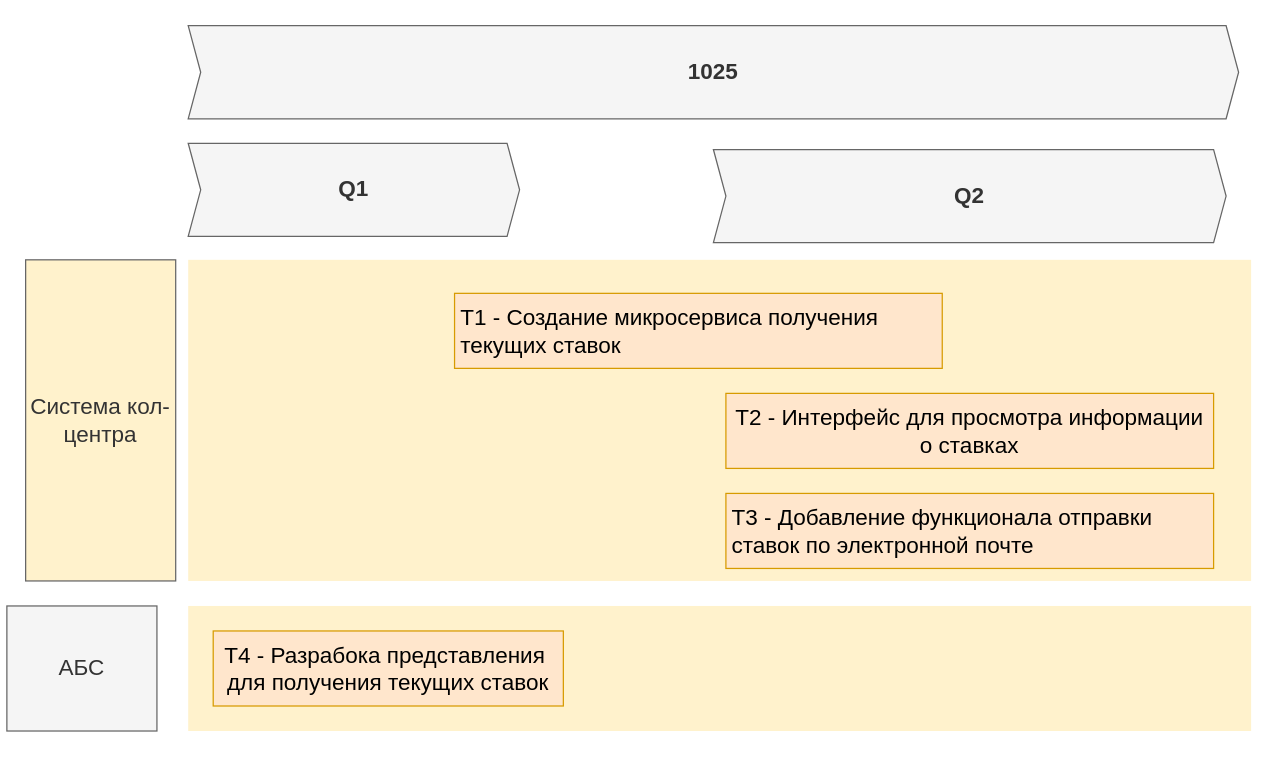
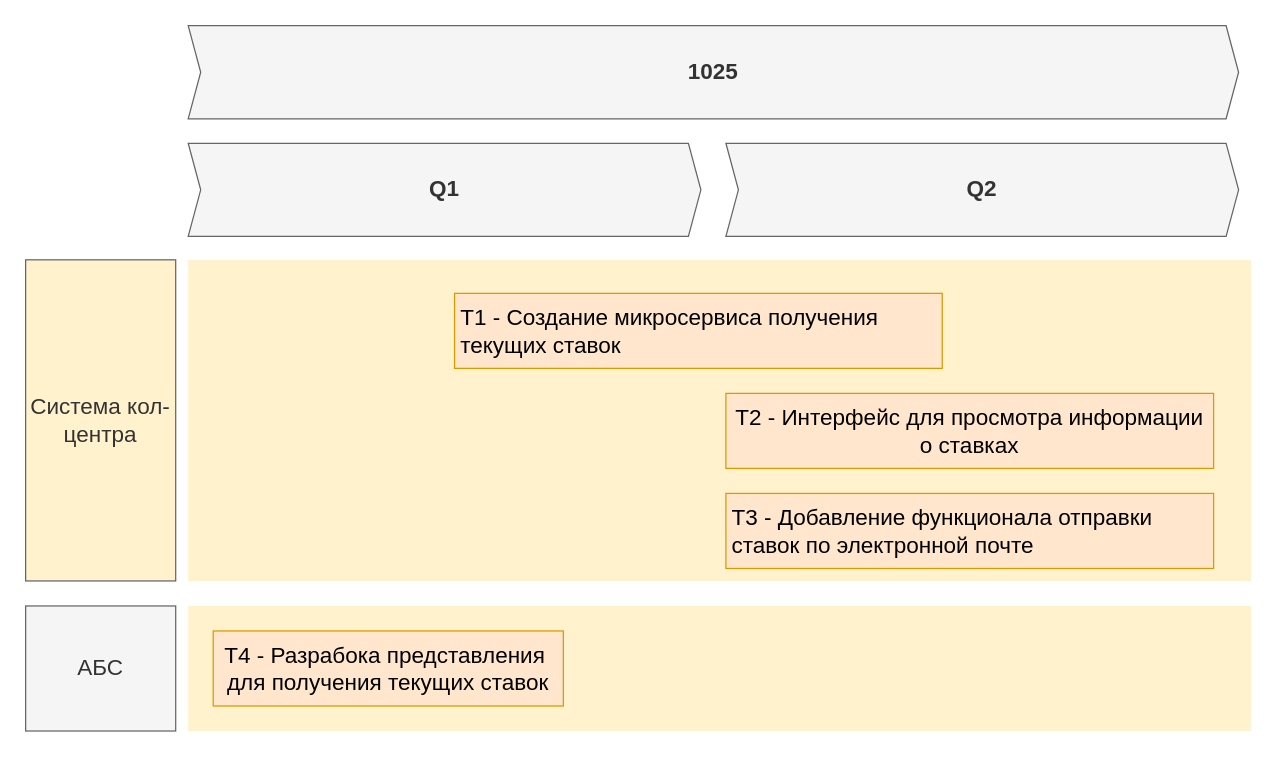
node "Q1": size 331x93 -> 513x93
node "Q2": moved (969, 196) -> (982, 190)
node "АБС": moved (82, 668) -> (101, 668)
